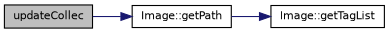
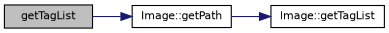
node "updateCollec": label "updateCollec" -> "getTagList"
